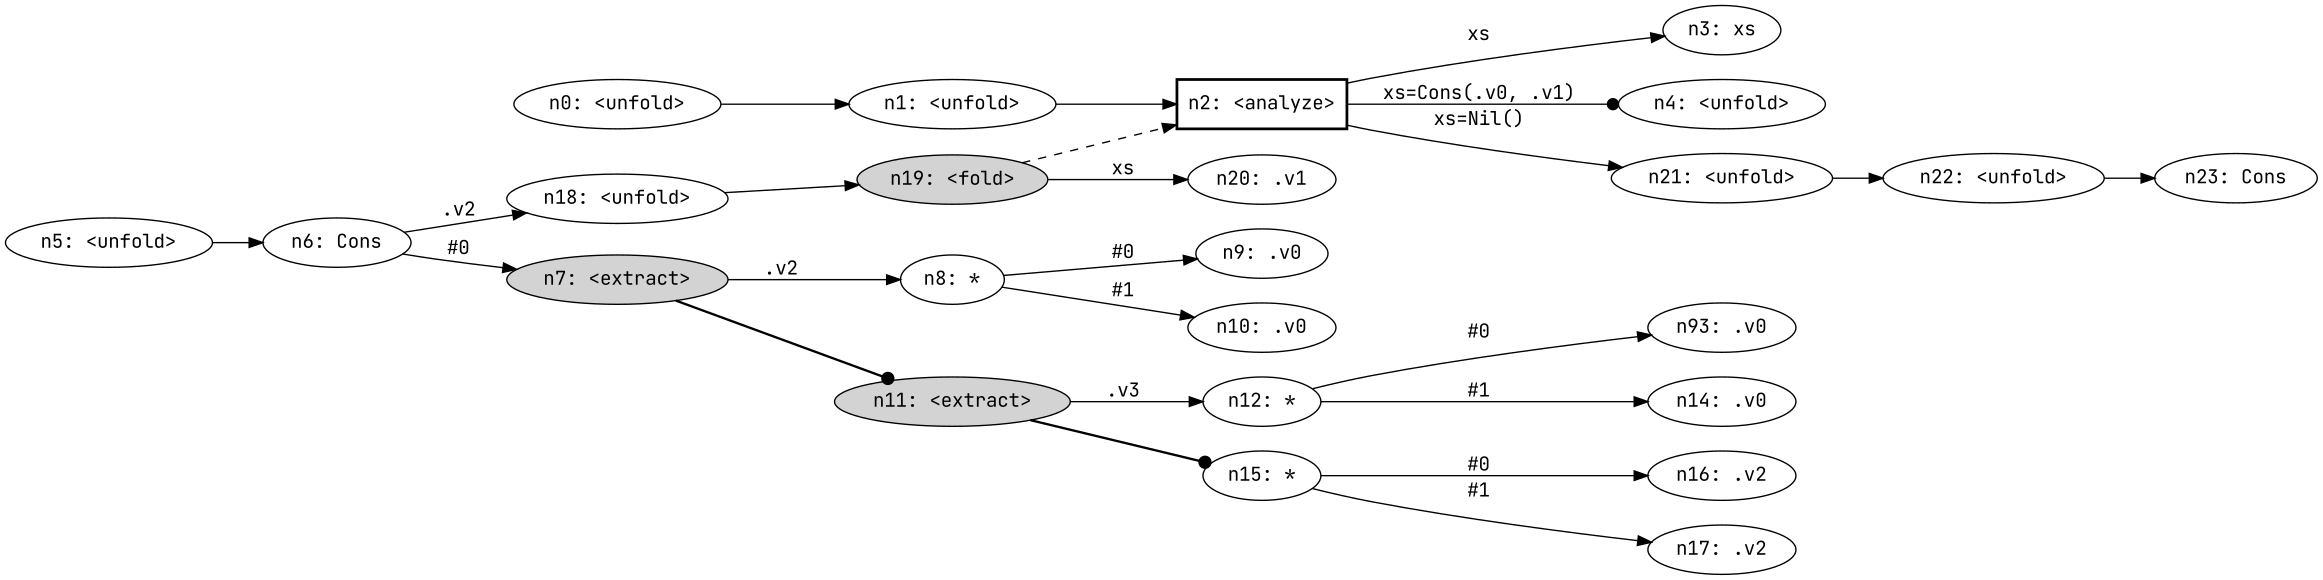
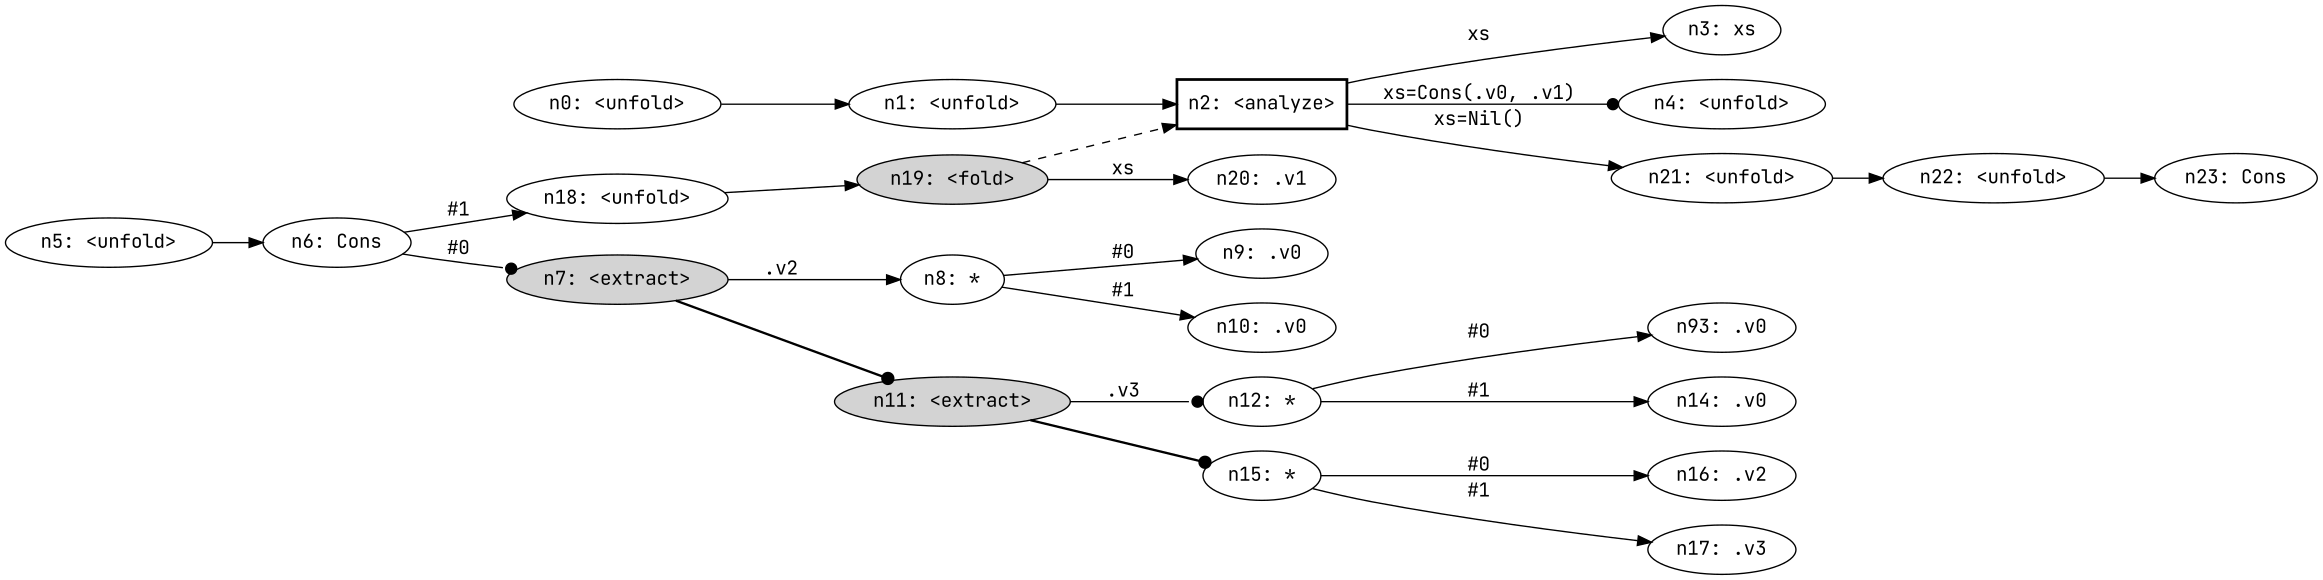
edge "n6: Cons" -> "n18: <unfold>": label " .v2 " -> " #1 "
edge "n6: Cons" -> "n7: <extract>": arrowhead normal -> dot
edge "n11: <extract>" -> "n12: *": arrowhead normal -> dot
node "n17: .v2": label "n17: .v2" -> "n17: .v3"
